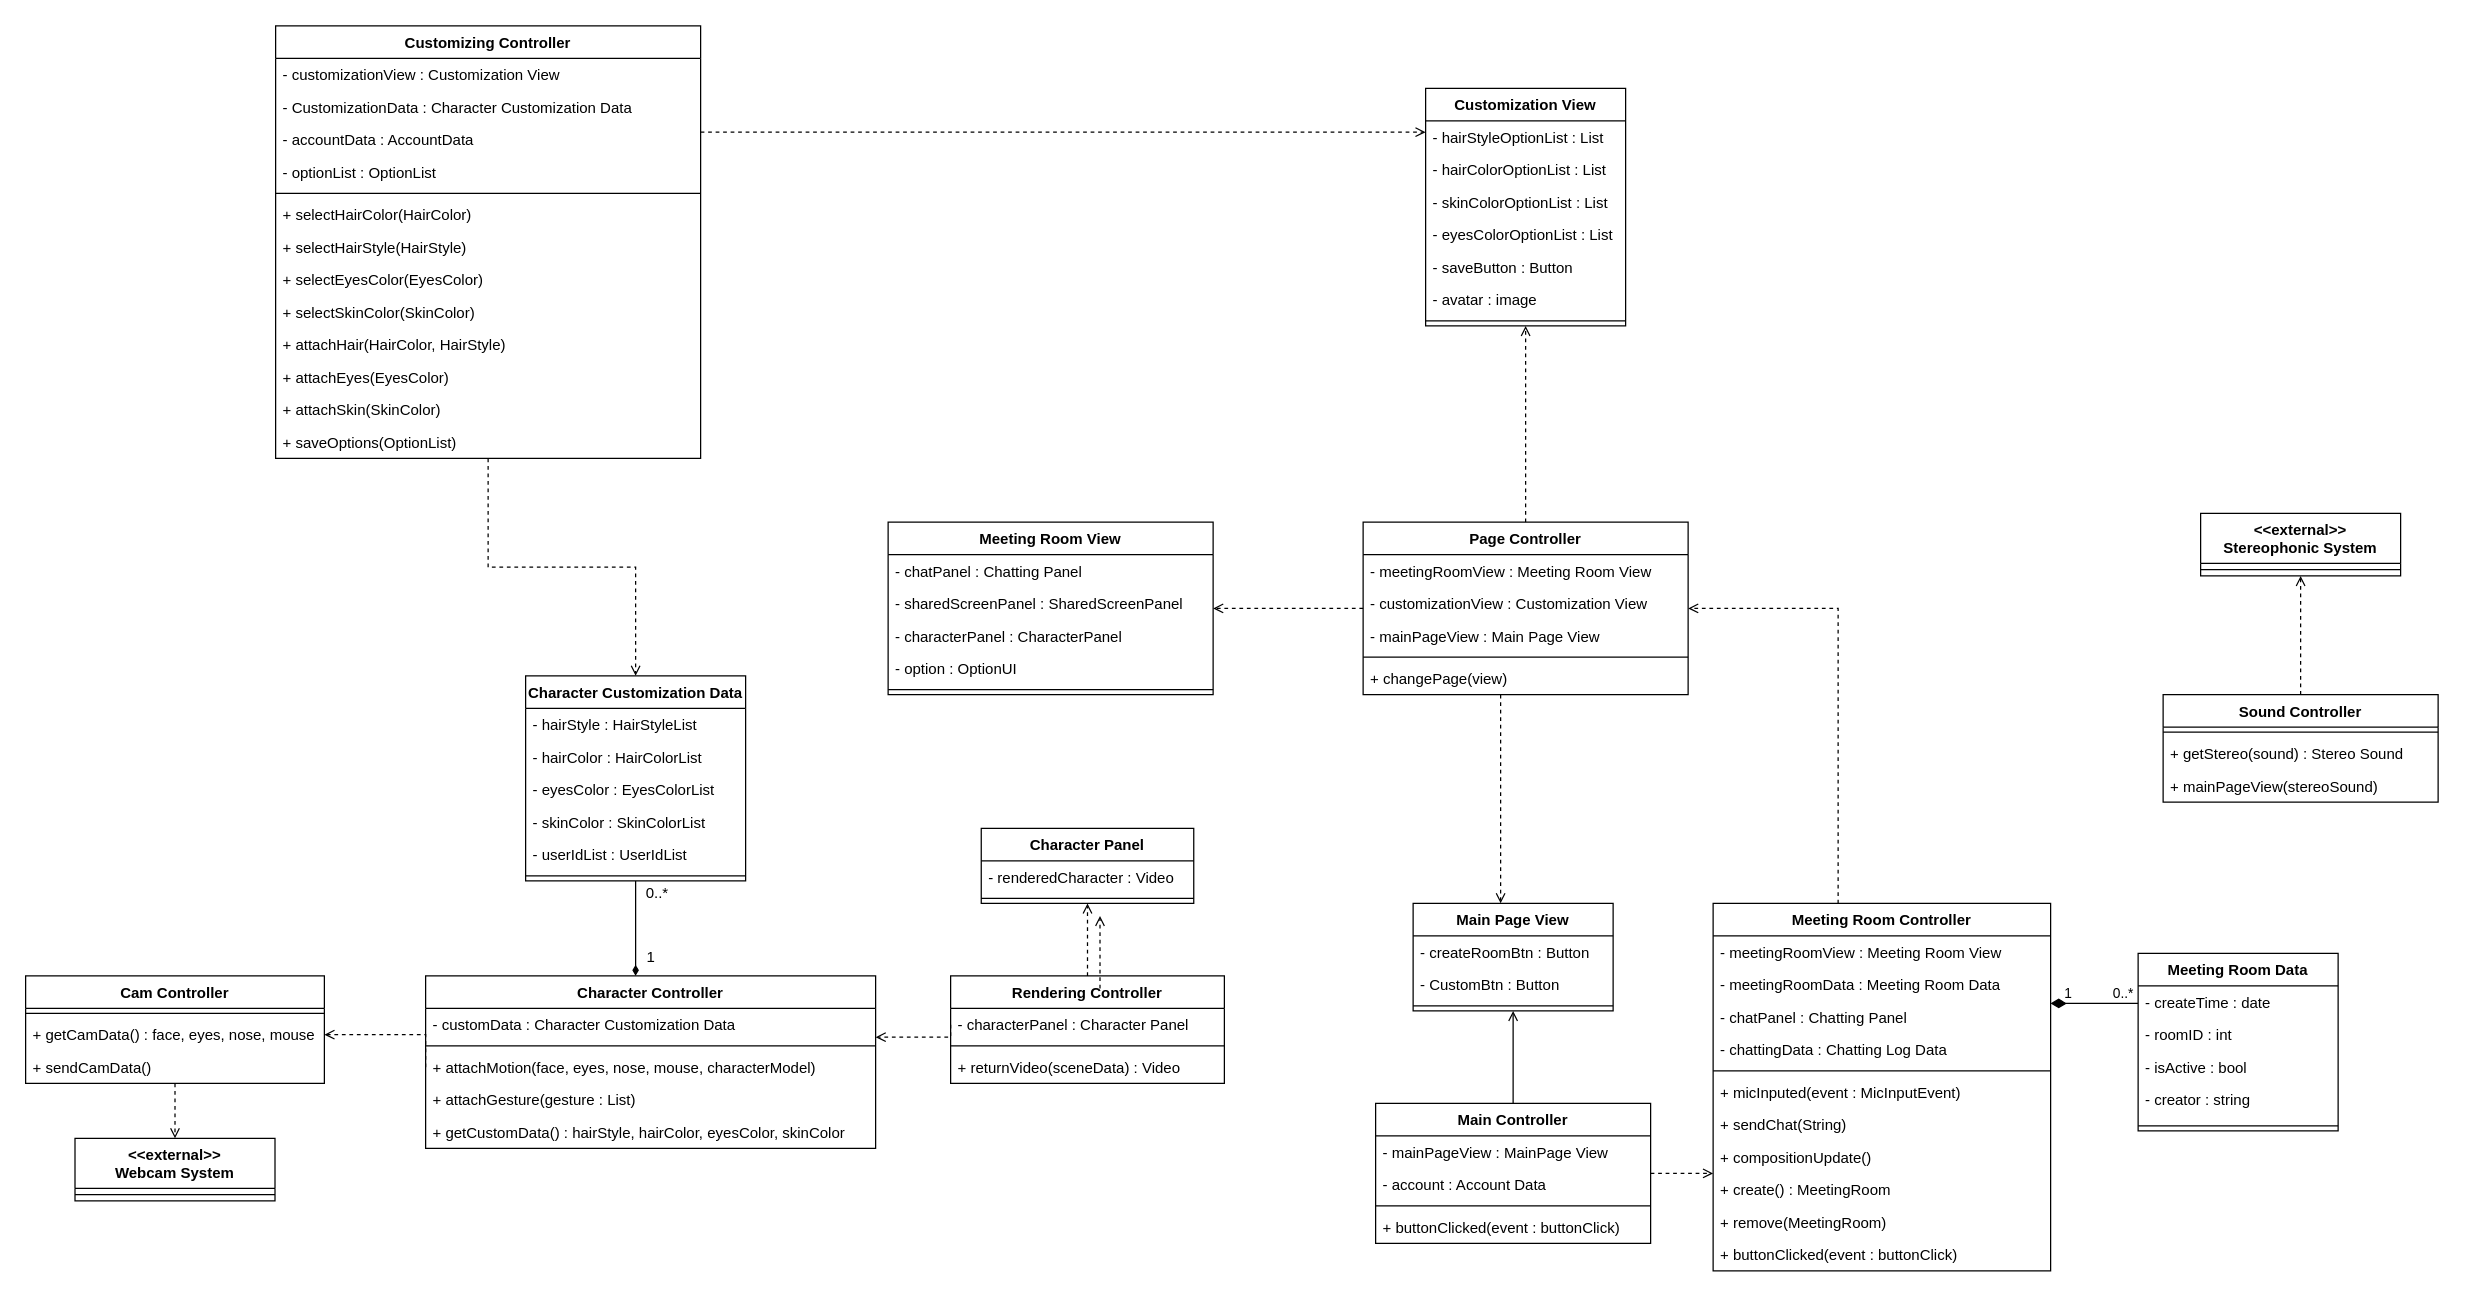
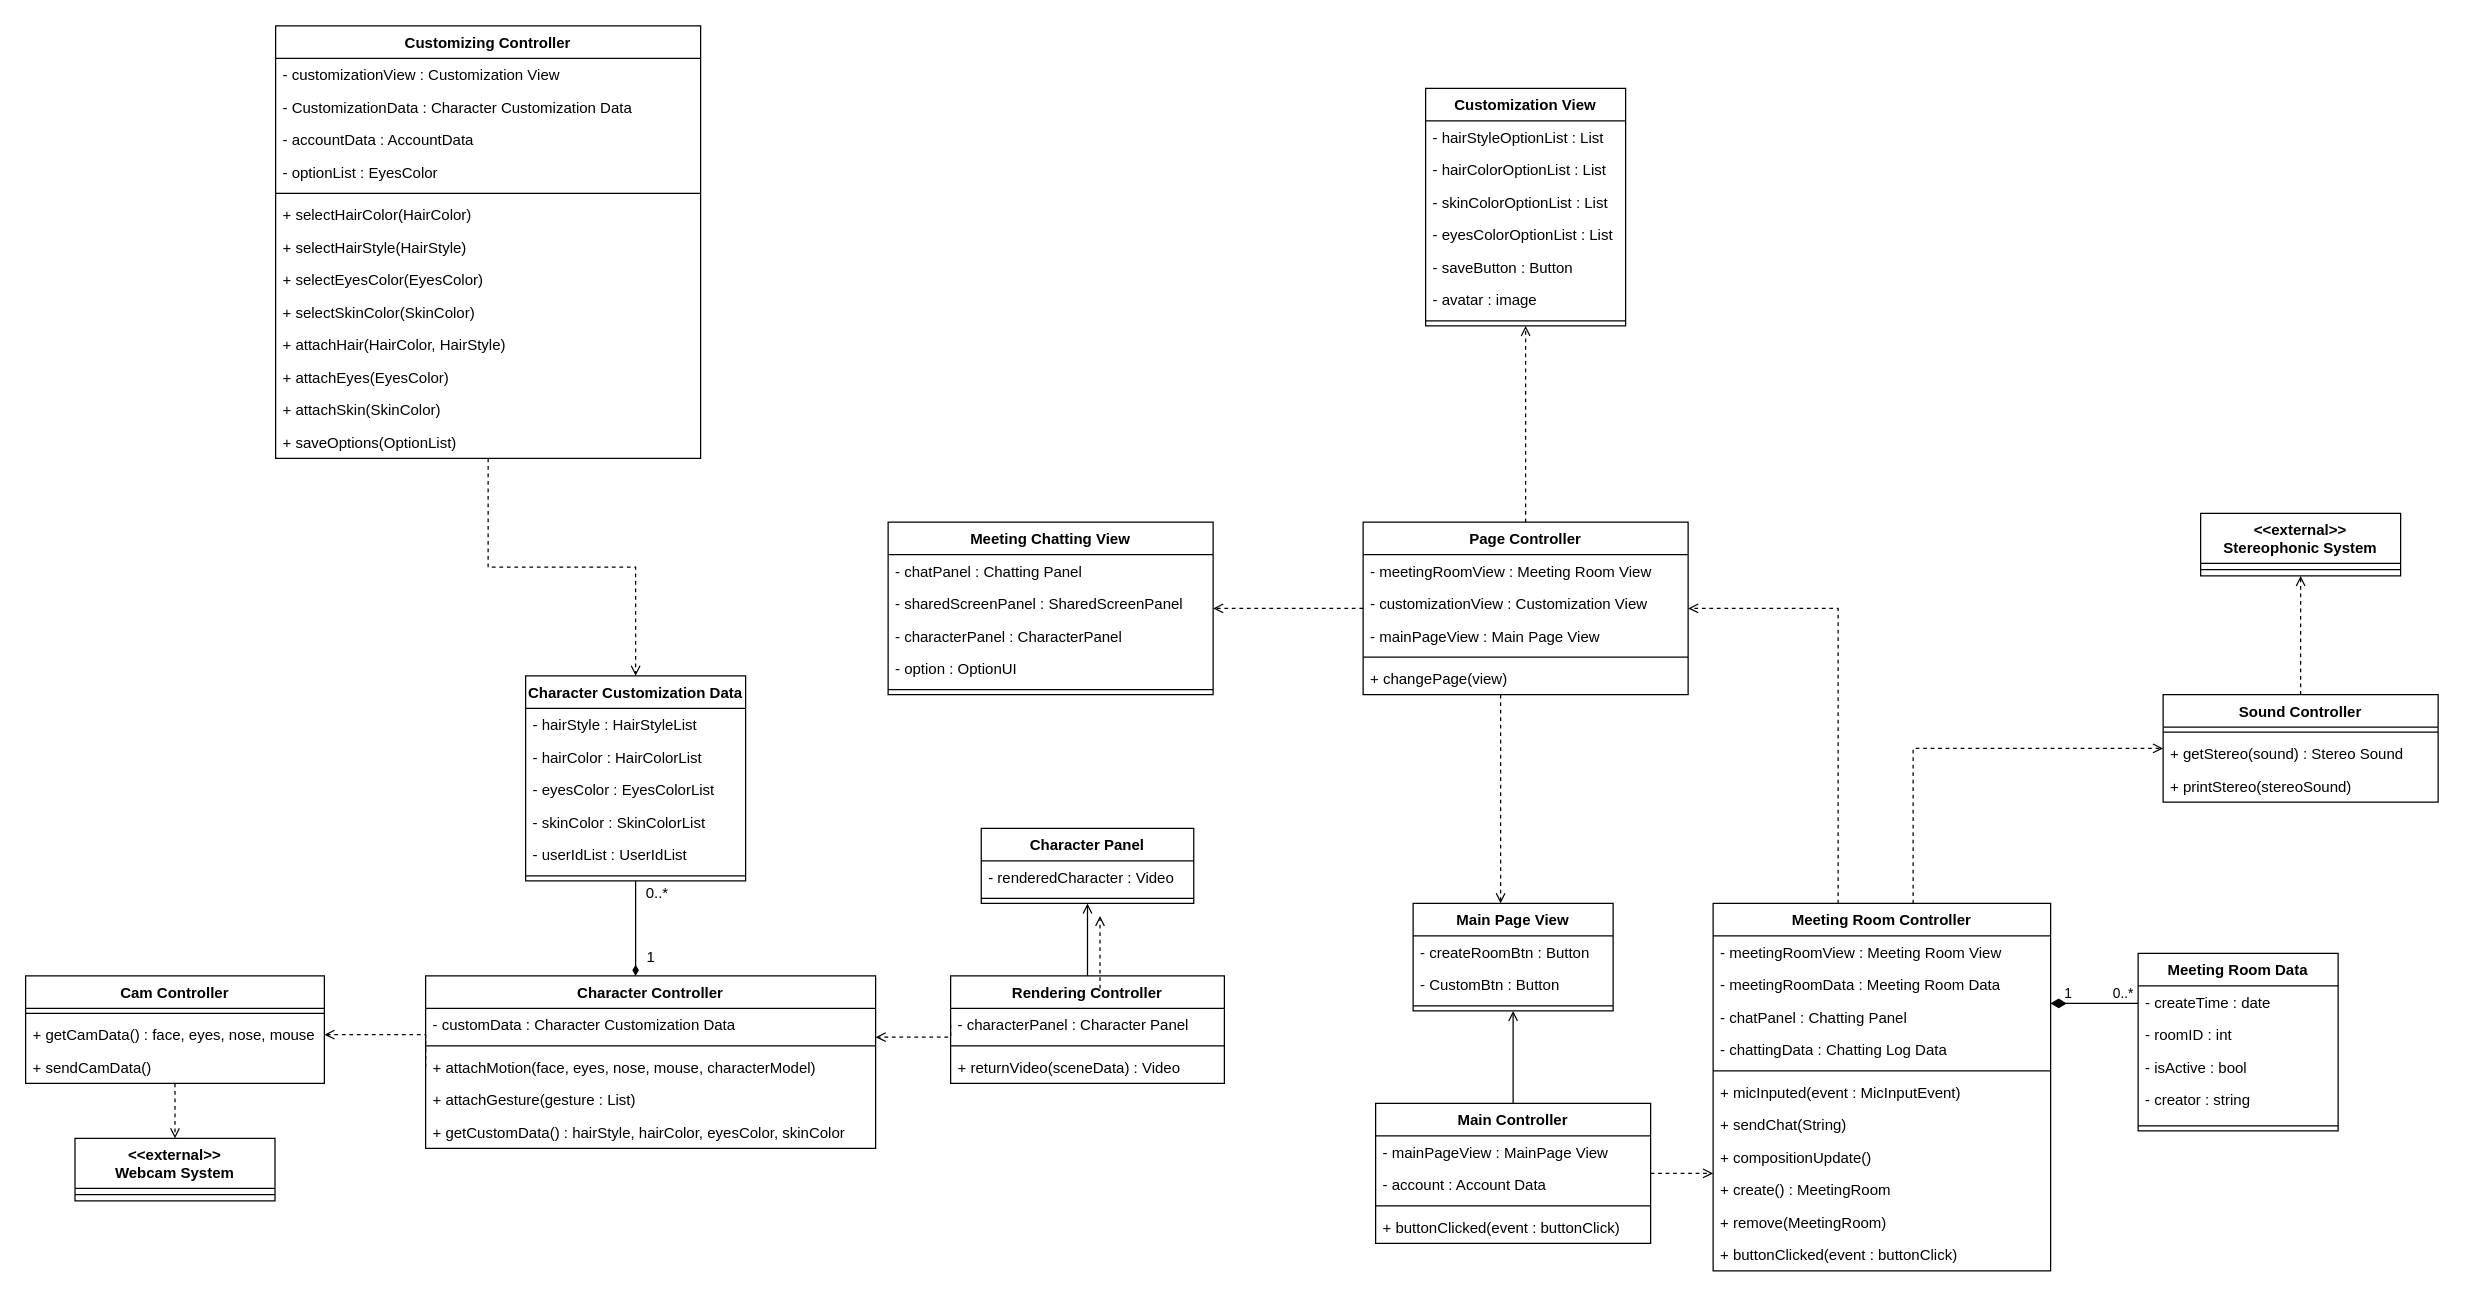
edge "Customizing Controller" -> "Customization View": removed
node "- optionList : OptionList": label "- optionList : OptionList" -> "- optionList : EyesColor"
node "Meeting Room View": label "Meeting Room View" -> "Meeting Chatting View"
edge "Meeting Room Controller" -> "Sound Controller": added
node "+ mainPageView(stereoSound)": label "+ mainPageView(stereoSound)" -> "+ printStereo(stereoSound)"
edge "Rendering Controller" -> "Character Panel": style dashed -> solid
